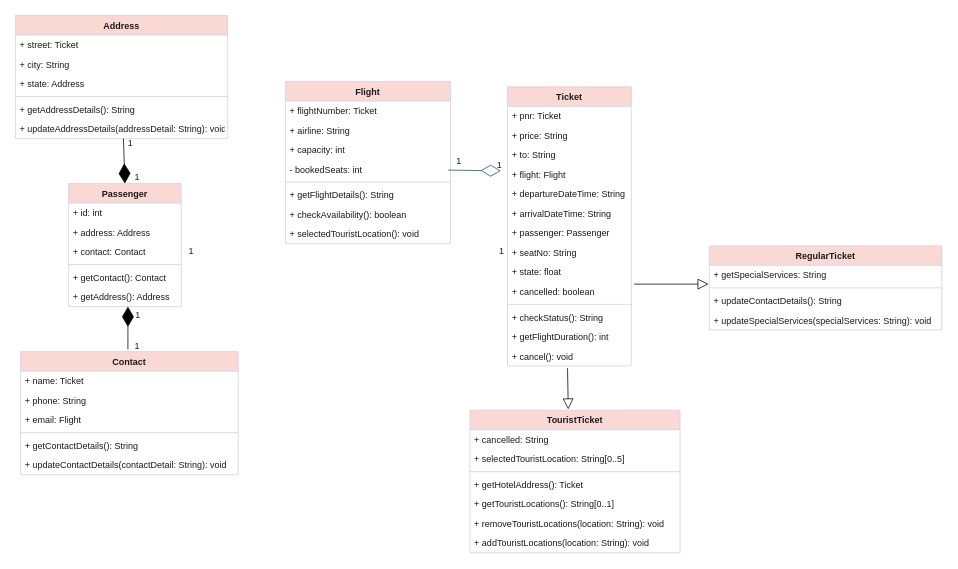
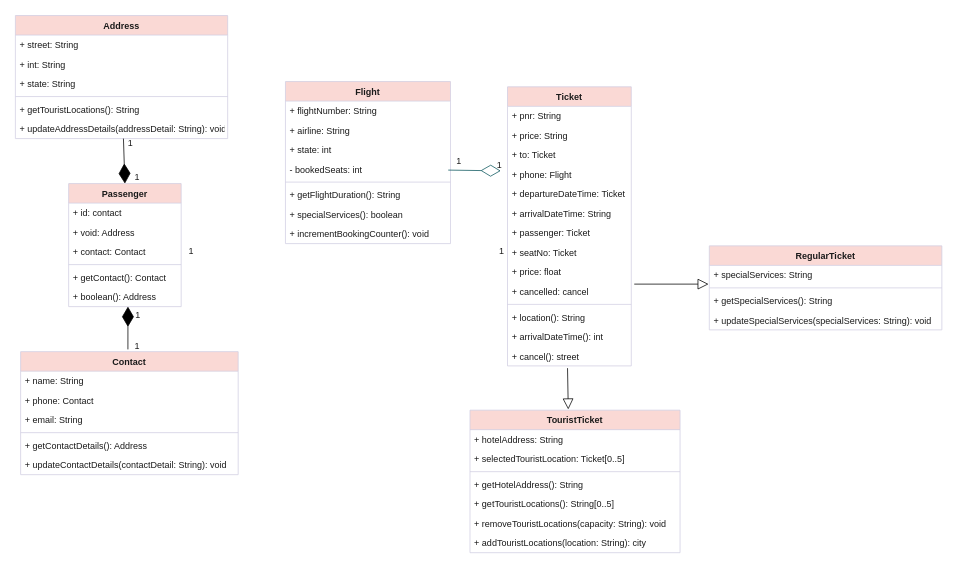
node "+ street: Ticket": label "+ street: Ticket" -> "+ street: String"
node "+ city: String": label "+ city: String" -> "+ int: String"
node "+ state: Address": label "+ state: Address" -> "+ state: String"
node "+ getAddressDetails(): String": label "+ getAddressDetails(): String" -> "+ getTouristLocations(): String"
node "+ flightNumber: Ticket": label "+ flightNumber: Ticket" -> "+ flightNumber: String"
node "+ pnr: Ticket": label "+ pnr: Ticket" -> "+ pnr: String"
node "+ capacity: int": label "+ capacity: int" -> "+ state: int"
node "+ to: String": label "+ to: String" -> "+ to: Ticket"
node "+ flight: Flight": label "+ flight: Flight" -> "+ phone: Flight"
node "+ departureDateTime: String": label "+ departureDateTime: String" -> "+ departureDateTime: Ticket"
node "+ getFlightDetails(): String": label "+ getFlightDetails(): String" -> "+ getFlightDuration(): String"
node "+ id: int": label "+ id: int" -> "+ id: contact"
node "+ checkAvailability(): boolean": label "+ checkAvailability(): boolean" -> "+ specialServices(): boolean"
node "+ address: Address": label "+ address: Address" -> "+ void: Address"
node "+ passenger: Passenger": label "+ passenger: Passenger" -> "+ passenger: Ticket"
node "+ selectedTouristLocation(): void": label "+ selectedTouristLocation(): void" -> "+ incrementBookingCounter(): void"
node "+ seatNo: String": label "+ seatNo: String" -> "+ seatNo: Ticket"
node "+ state: float": label "+ state: float" -> "+ price: float"
node "+ getSpecialServices: String": label "+ getSpecialServices: String" -> "+ specialServices: String"
node "+ cancelled: boolean": label "+ cancelled: boolean" -> "+ cancelled: cancel"
node "+ getAddress(): Address": label "+ getAddress(): Address" -> "+ boolean(): Address"
node "+ updateContactDetails(): String": label "+ updateContactDetails(): String" -> "+ getSpecialServices(): String"
node "+ checkStatus(): String": label "+ checkStatus(): String" -> "+ location(): String"
node "+ getFlightDuration(): int": label "+ getFlightDuration(): int" -> "+ arrivalDateTime(): int"
node "+ cancel(): void": label "+ cancel(): void" -> "+ cancel(): street"
node "+ name: Ticket": label "+ name: Ticket" -> "+ name: String"
node "+ phone: String": label "+ phone: String" -> "+ phone: Contact"
node "+ email: Flight": label "+ email: Flight" -> "+ email: String"
node "+ cancelled: String": label "+ cancelled: String" -> "+ hotelAddress: String"
node "+ getContactDetails(): String": label "+ getContactDetails(): String" -> "+ getContactDetails(): Address"
node "+ selectedTouristLocation: String[0..5]": label "+ selectedTouristLocation: String[0..5]" -> "+ selectedTouristLocation: Ticket[0..5]"
node "+ getHotelAddress(): Ticket": label "+ getHotelAddress(): Ticket" -> "+ getHotelAddress(): String"
node "+ getTouristLocations(): String[0..1]": label "+ getTouristLocations(): String[0..1]" -> "+ getTouristLocations(): String[0..5]"
node "+ removeTouristLocations(location: String): void": label "+ removeTouristLocations(location: String): void" -> "+ removeTouristLocations(capacity: String): void"
node "+ addTouristLocations(location: String): void": label "+ addTouristLocations(location: String): void" -> "+ addTouristLocations(location: String): city"
